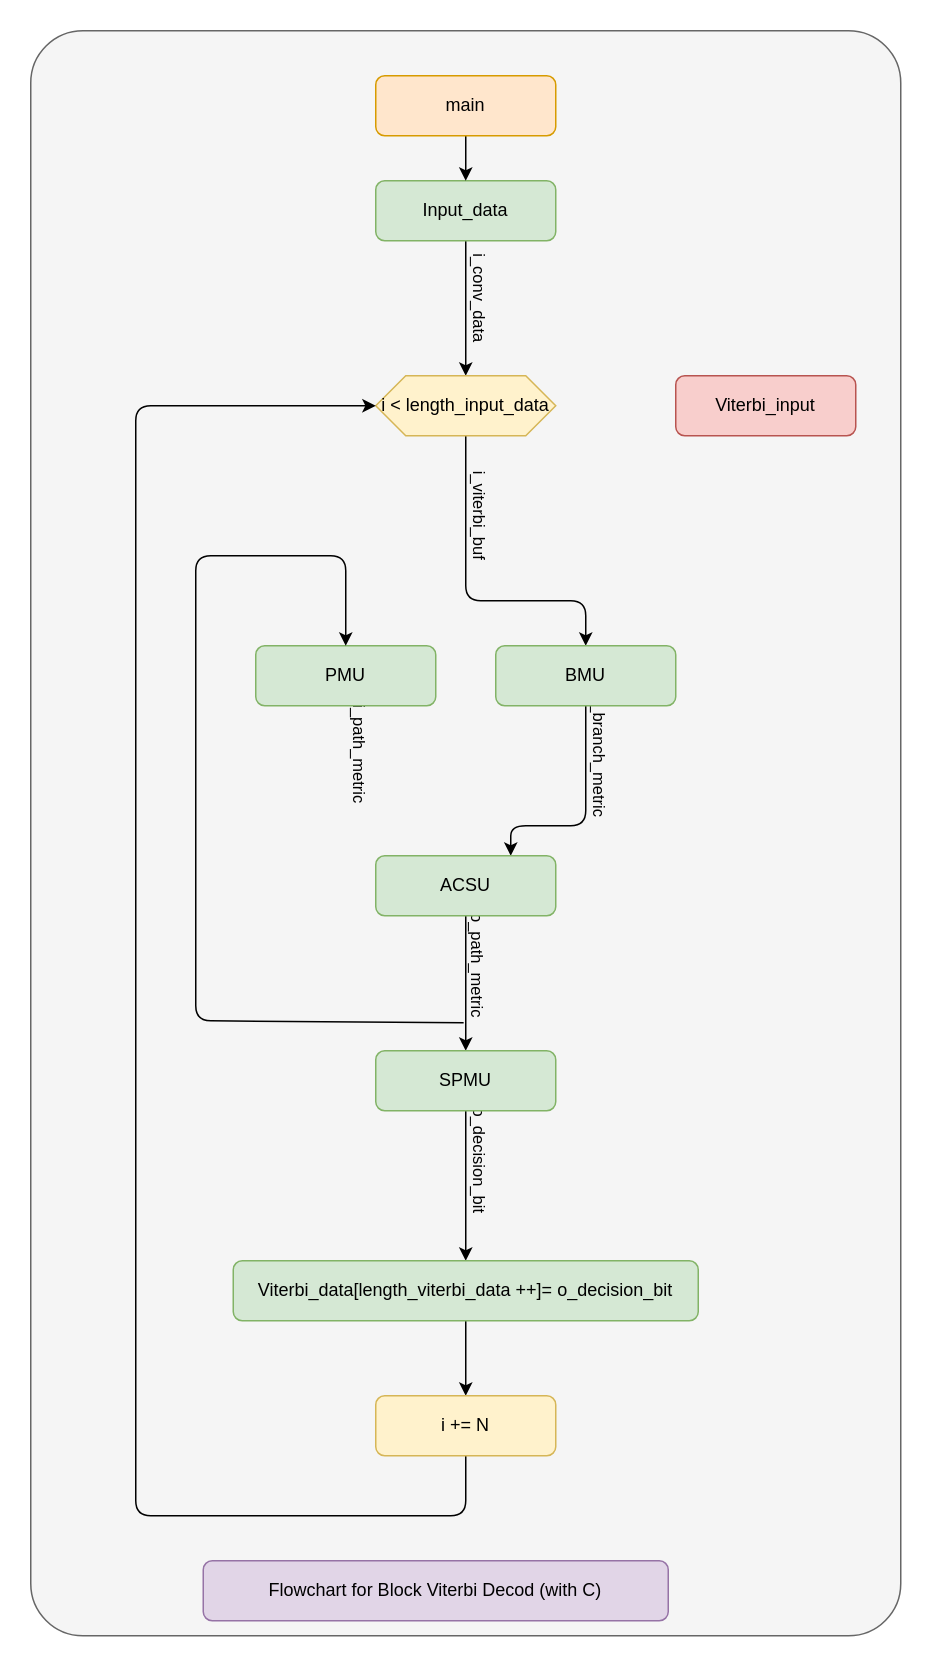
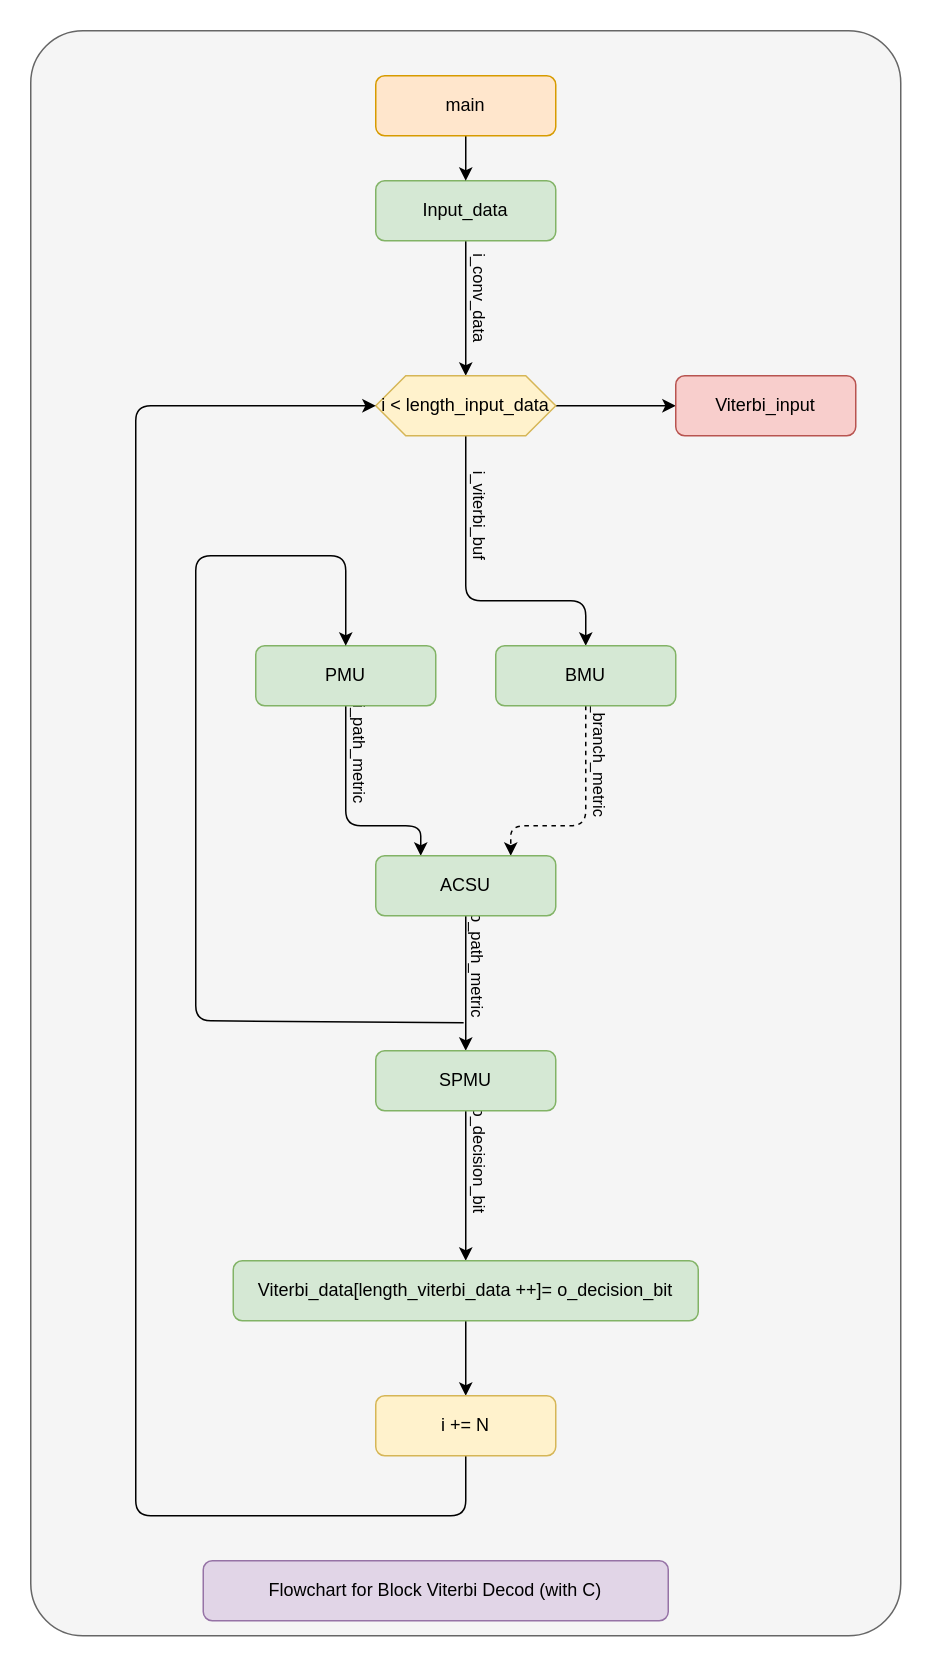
edge "i < length_input_data" -> "Viterbi_input": added
edge "PMU" -> "ACSU": added
edge "BMU" -> "ACSU": style solid -> dashed
